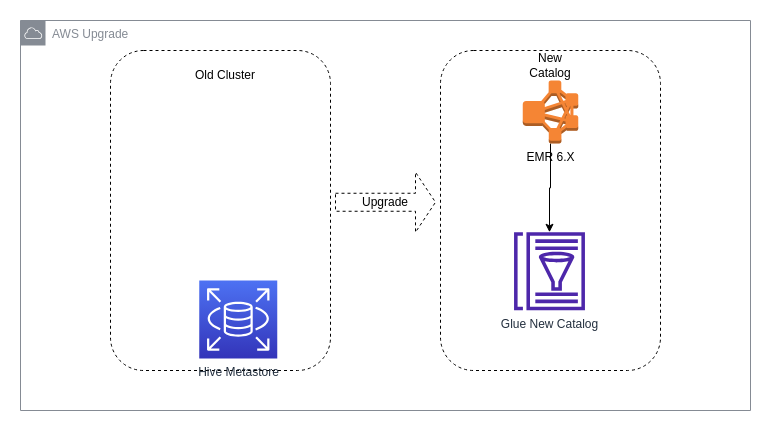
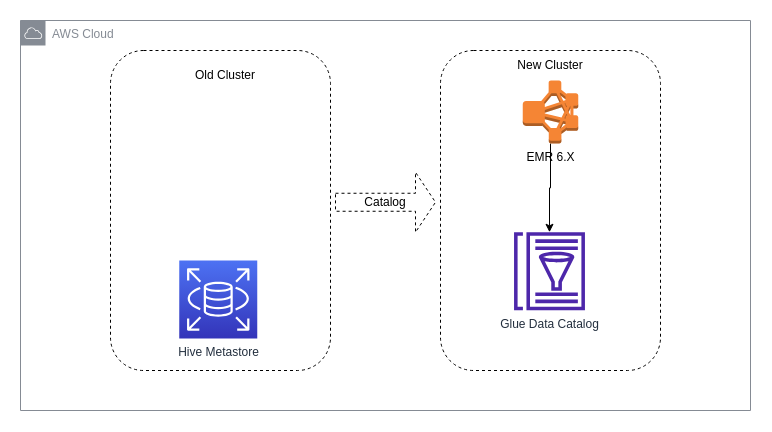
node "AWS Upgrade": label "AWS Upgrade" -> "AWS Cloud"
node "New Catalog": label "New Catalog" -> "New Cluster"
node "Upgrade": label "Upgrade" -> "Catalog"
node "Hive Metastore": moved (238, 320) -> (218, 300)
node "Glue New Catalog": label "Glue New Catalog" -> "Glue Data Catalog"
